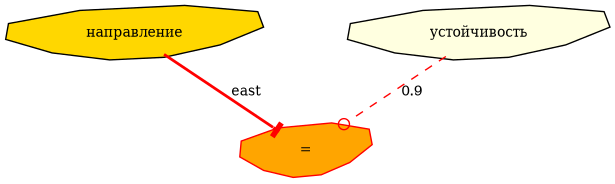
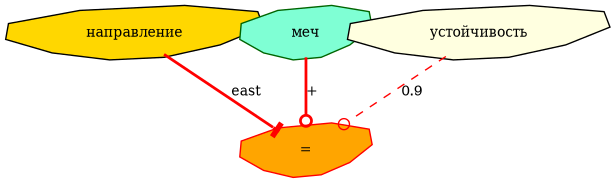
node "меч": added
